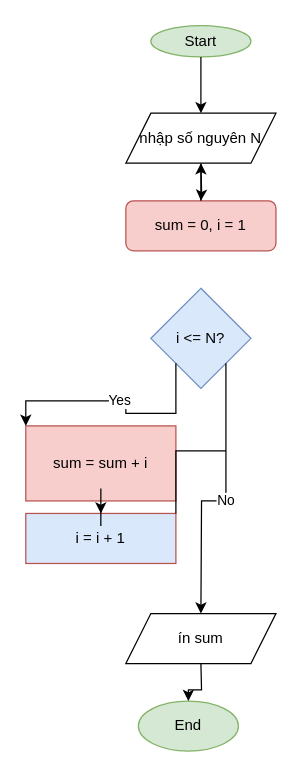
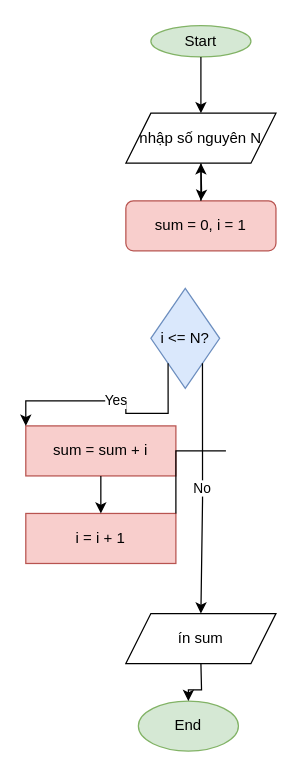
node "i <= N?": size 100x100 -> 69x100
node "sum = sum + i": size 150x75 -> 150x50
node "i = i + 1": fillcolor #dae8fc -> #f8cecc
